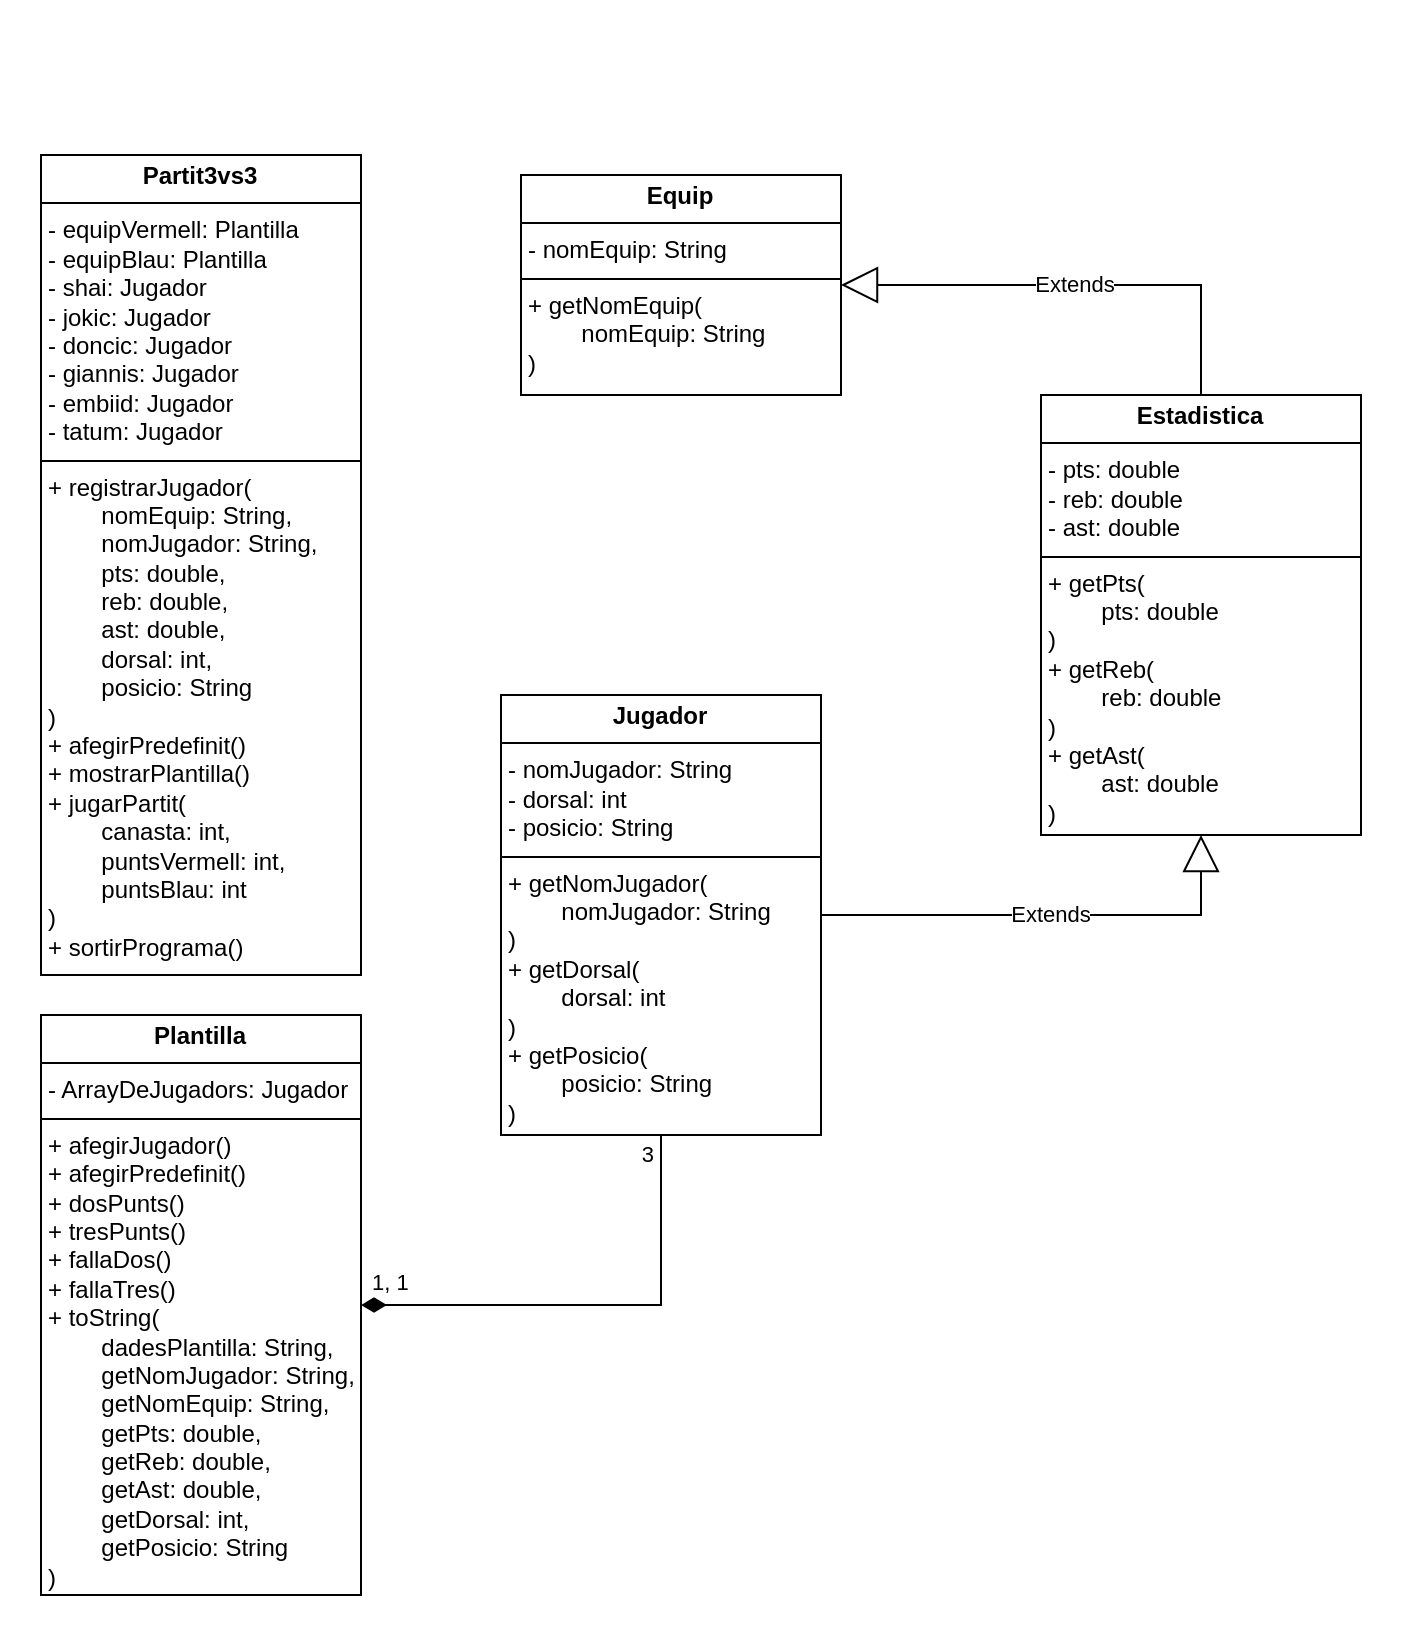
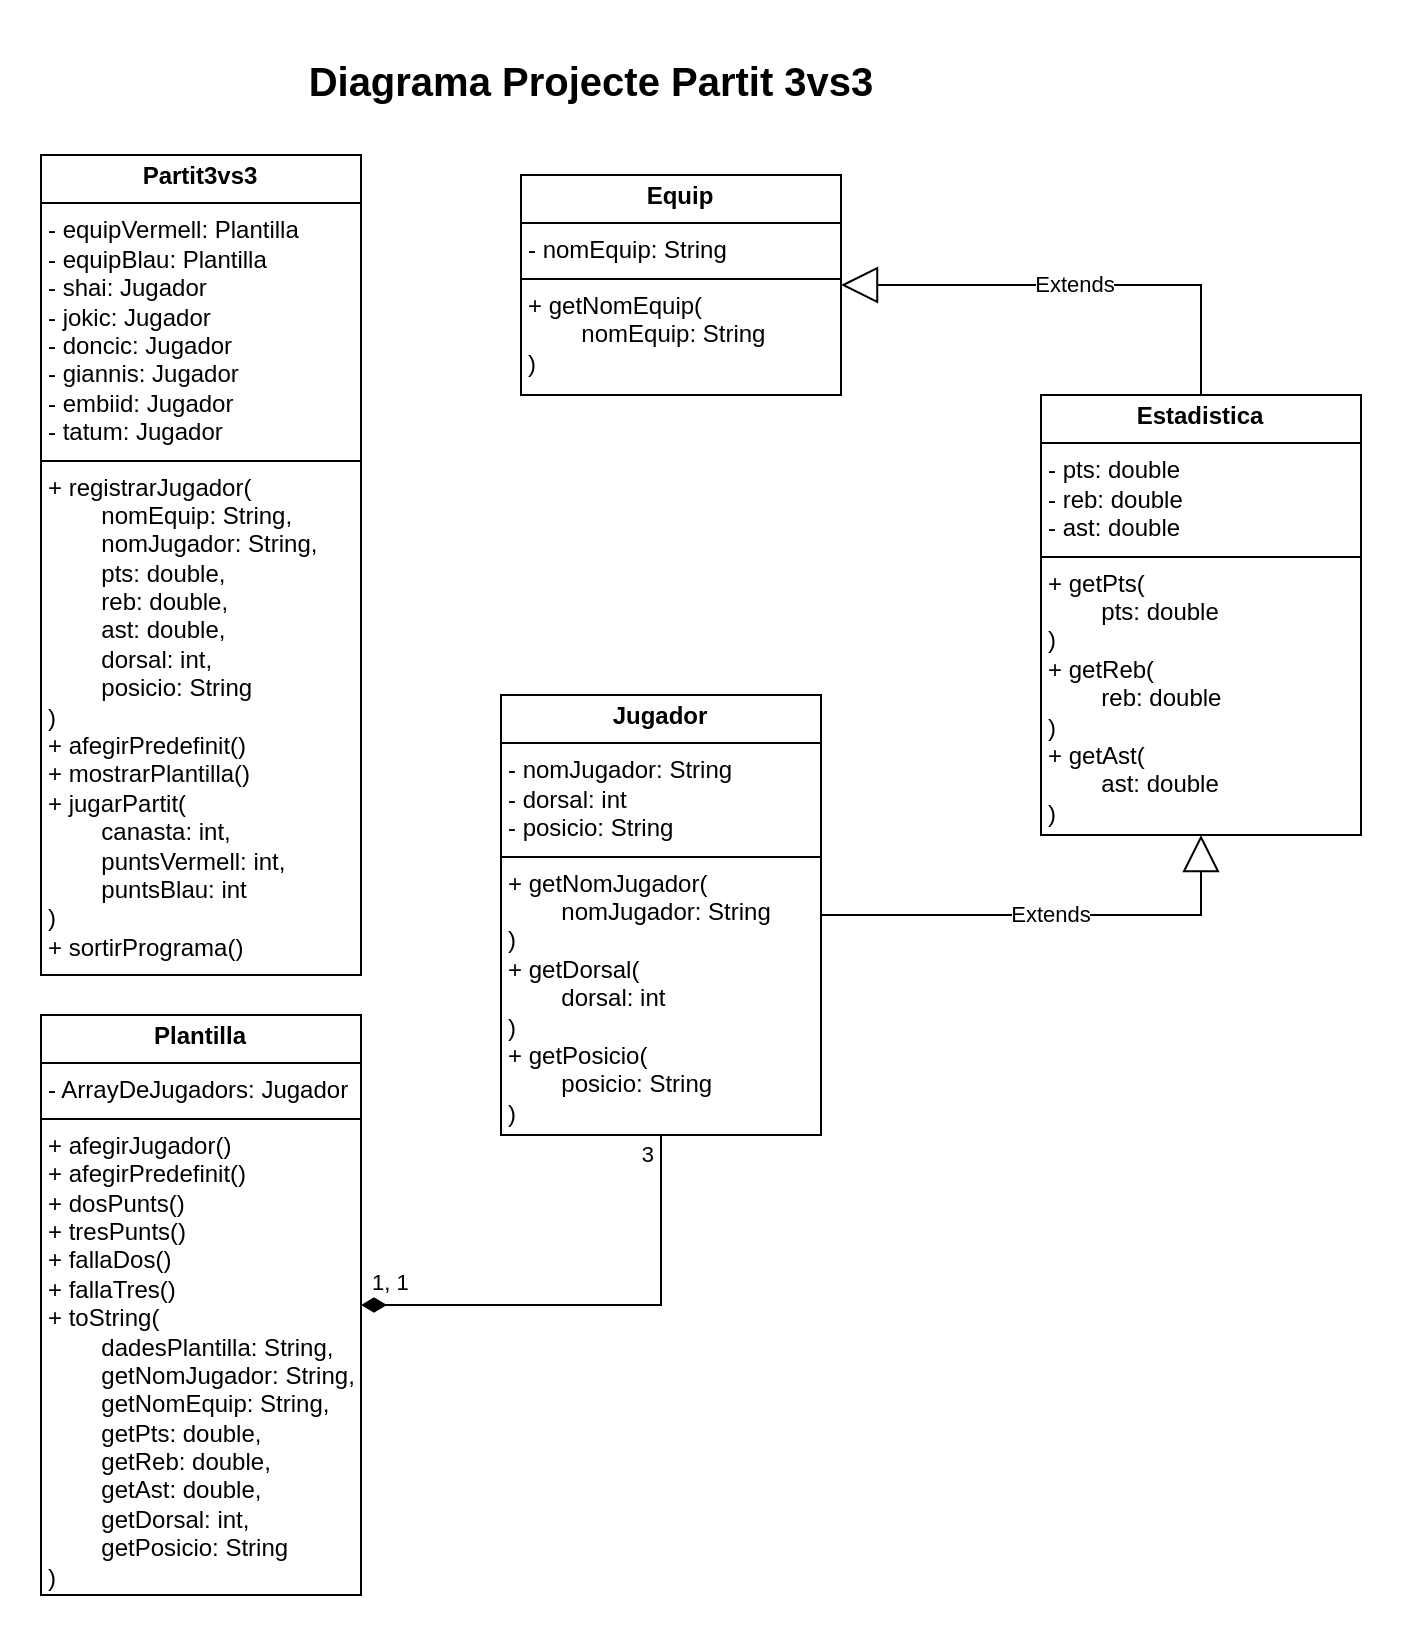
node "Diagrama Projecte Partit 3vs3": added
